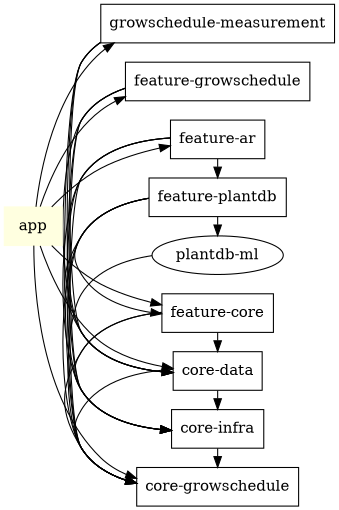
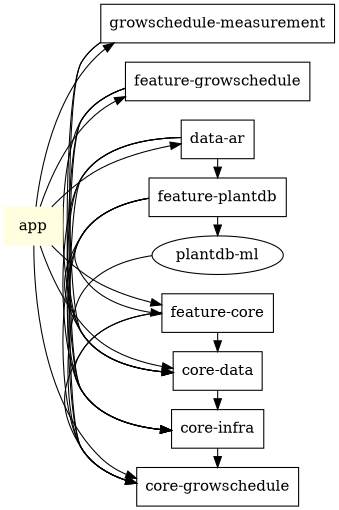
node "feature-ar": label "feature-ar" -> "data-ar"
edge "growschedule-measurement" -> "core-growschedule": removed
edge "core-data" -> "core-growschedule": removed
